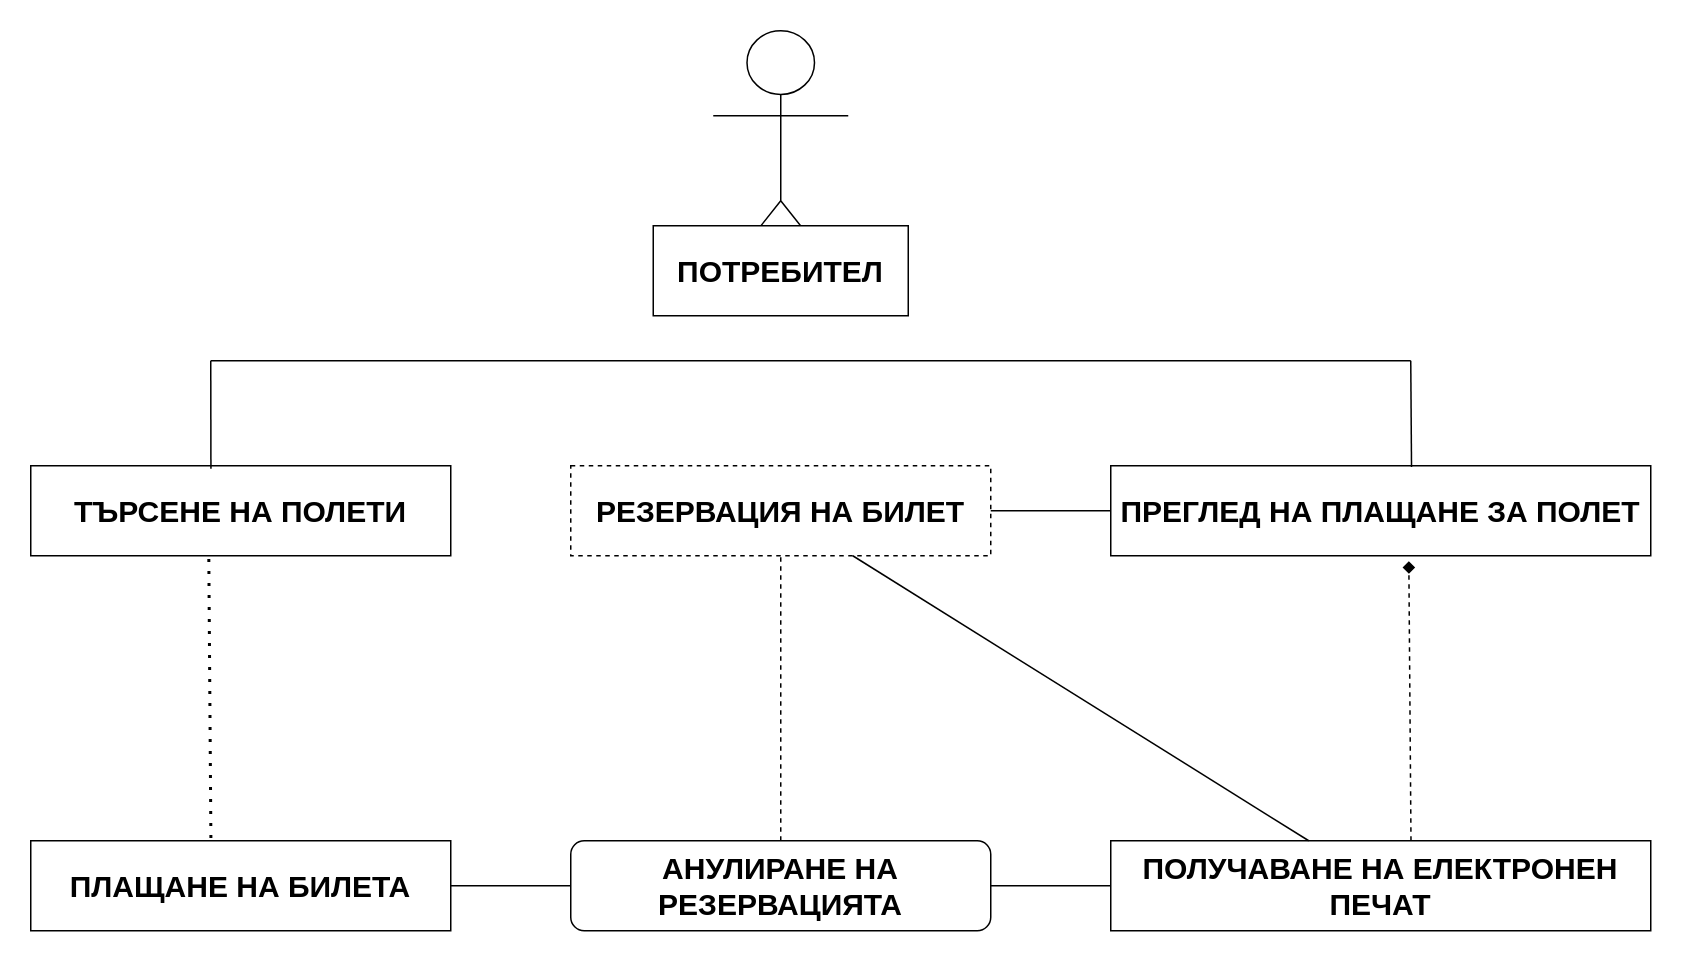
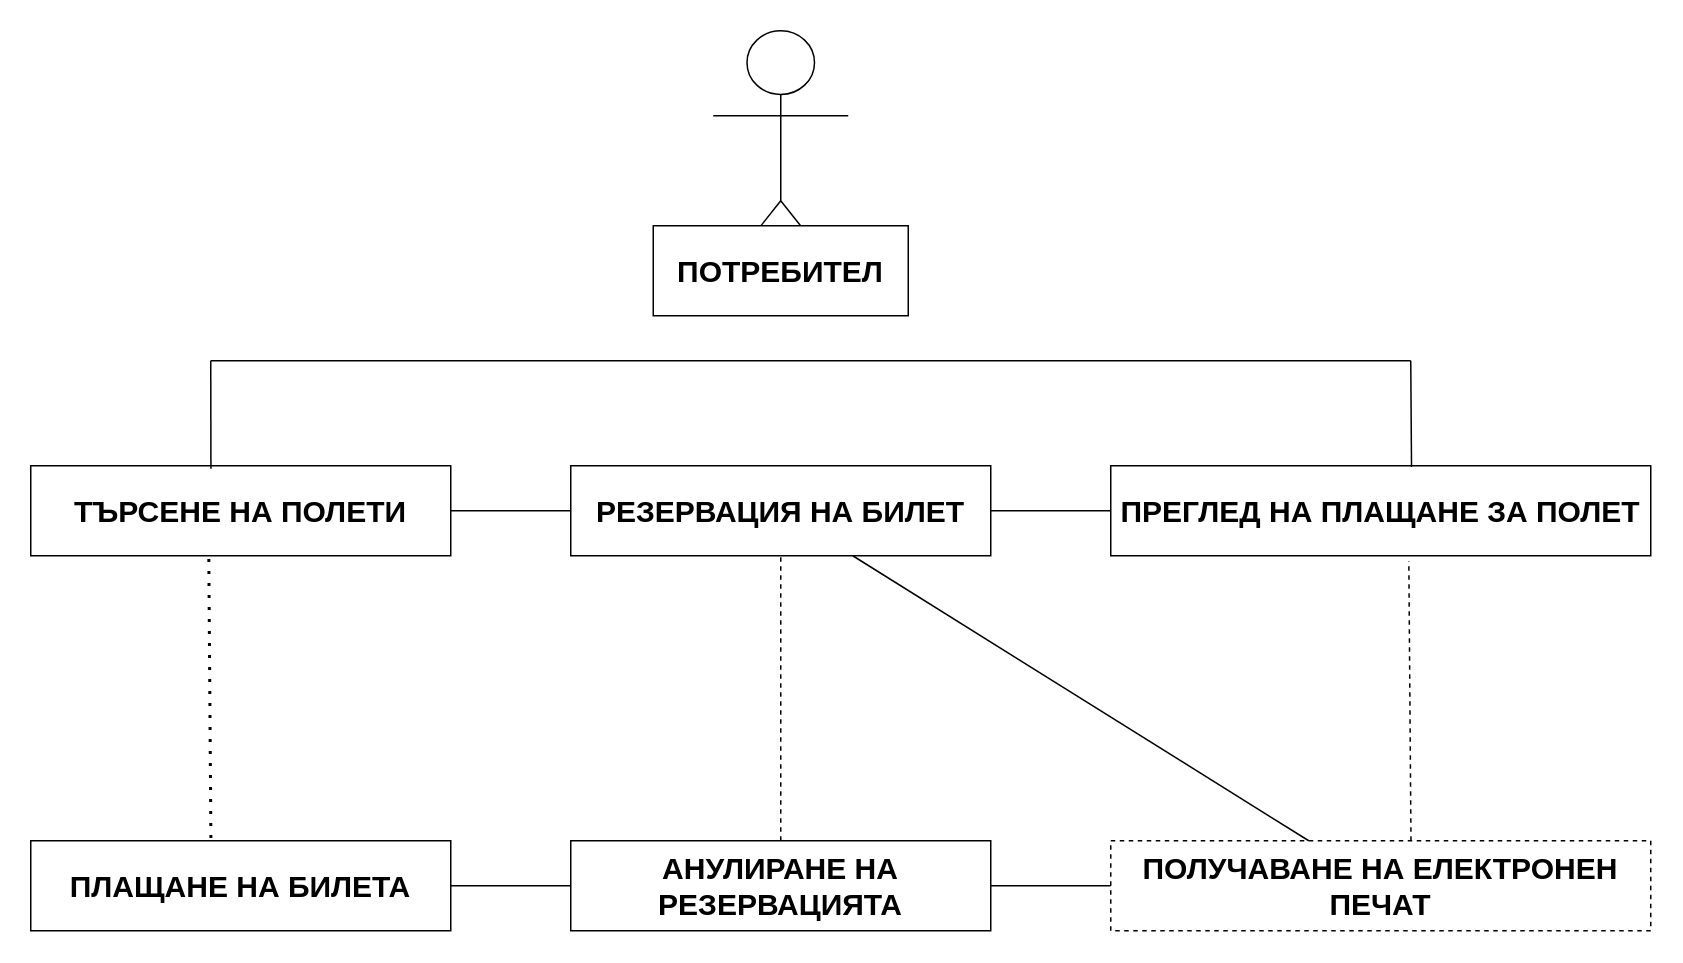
edge "ТЪРСЕНЕ НА ПОЛЕТИ" -- "РЕЗЕРВАЦИЯ НА БИЛЕТ": added
node "РЕЗЕРВАЦИЯ НА БИЛЕТ": style dashed -> solid
edge "ПОЛУЧАВАНЕ НА ЕЛЕКТРОНЕН ПЕЧАТ" -> "ПРЕГЛЕД НА ПЛАЩАНЕ ЗА ПОЛЕТ": arrowhead diamond -> none
node "АНУЛИРАНЕ НА РЕЗЕРВАЦИЯТА": shape rounded rectangle -> rectangle
node "ПОЛУЧАВАНЕ НА ЕЛЕКТРОНЕН ПЕЧАТ": style solid -> dashed
